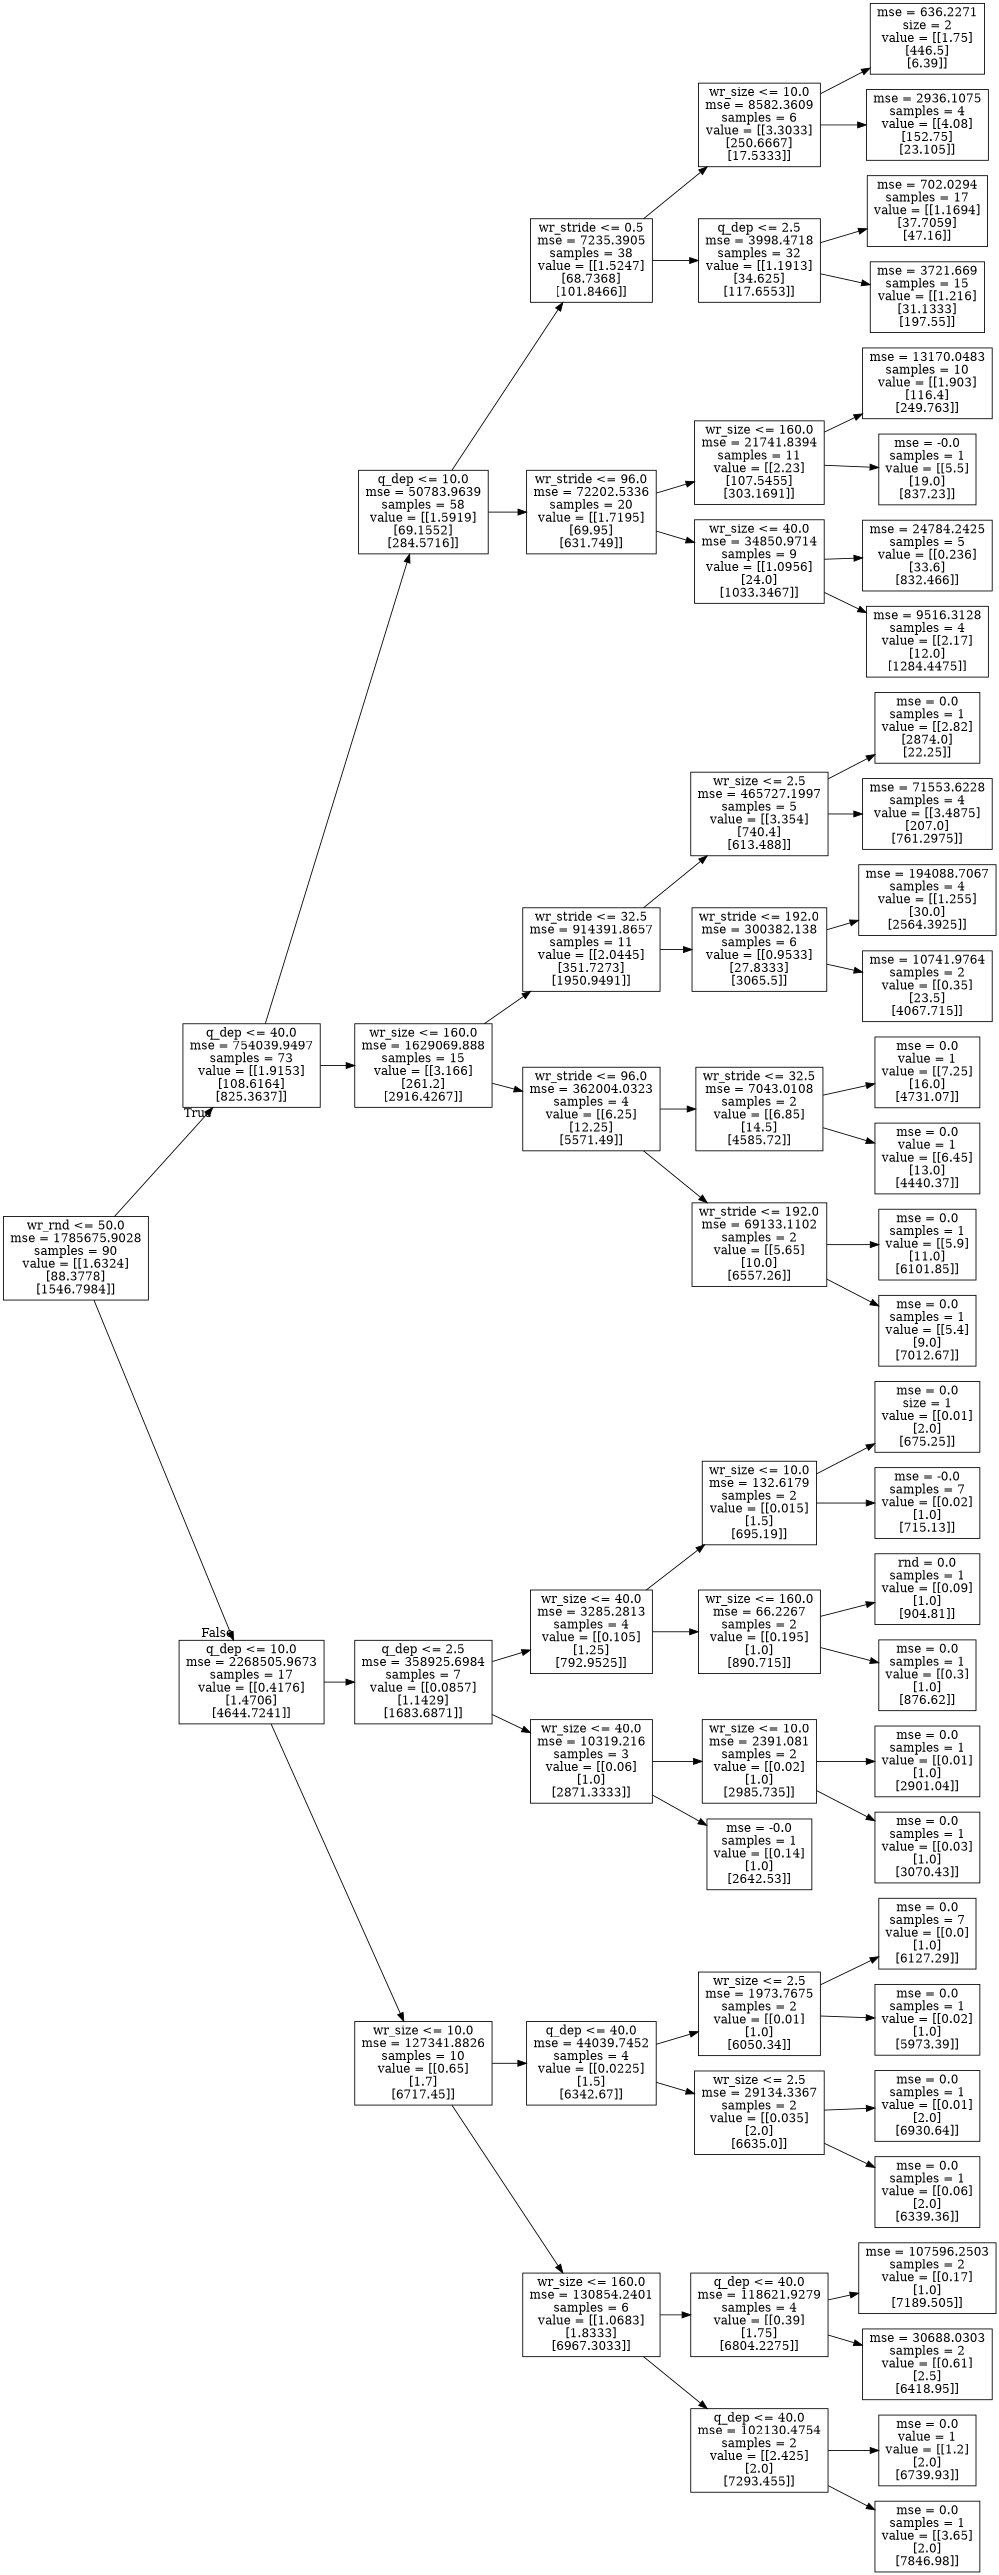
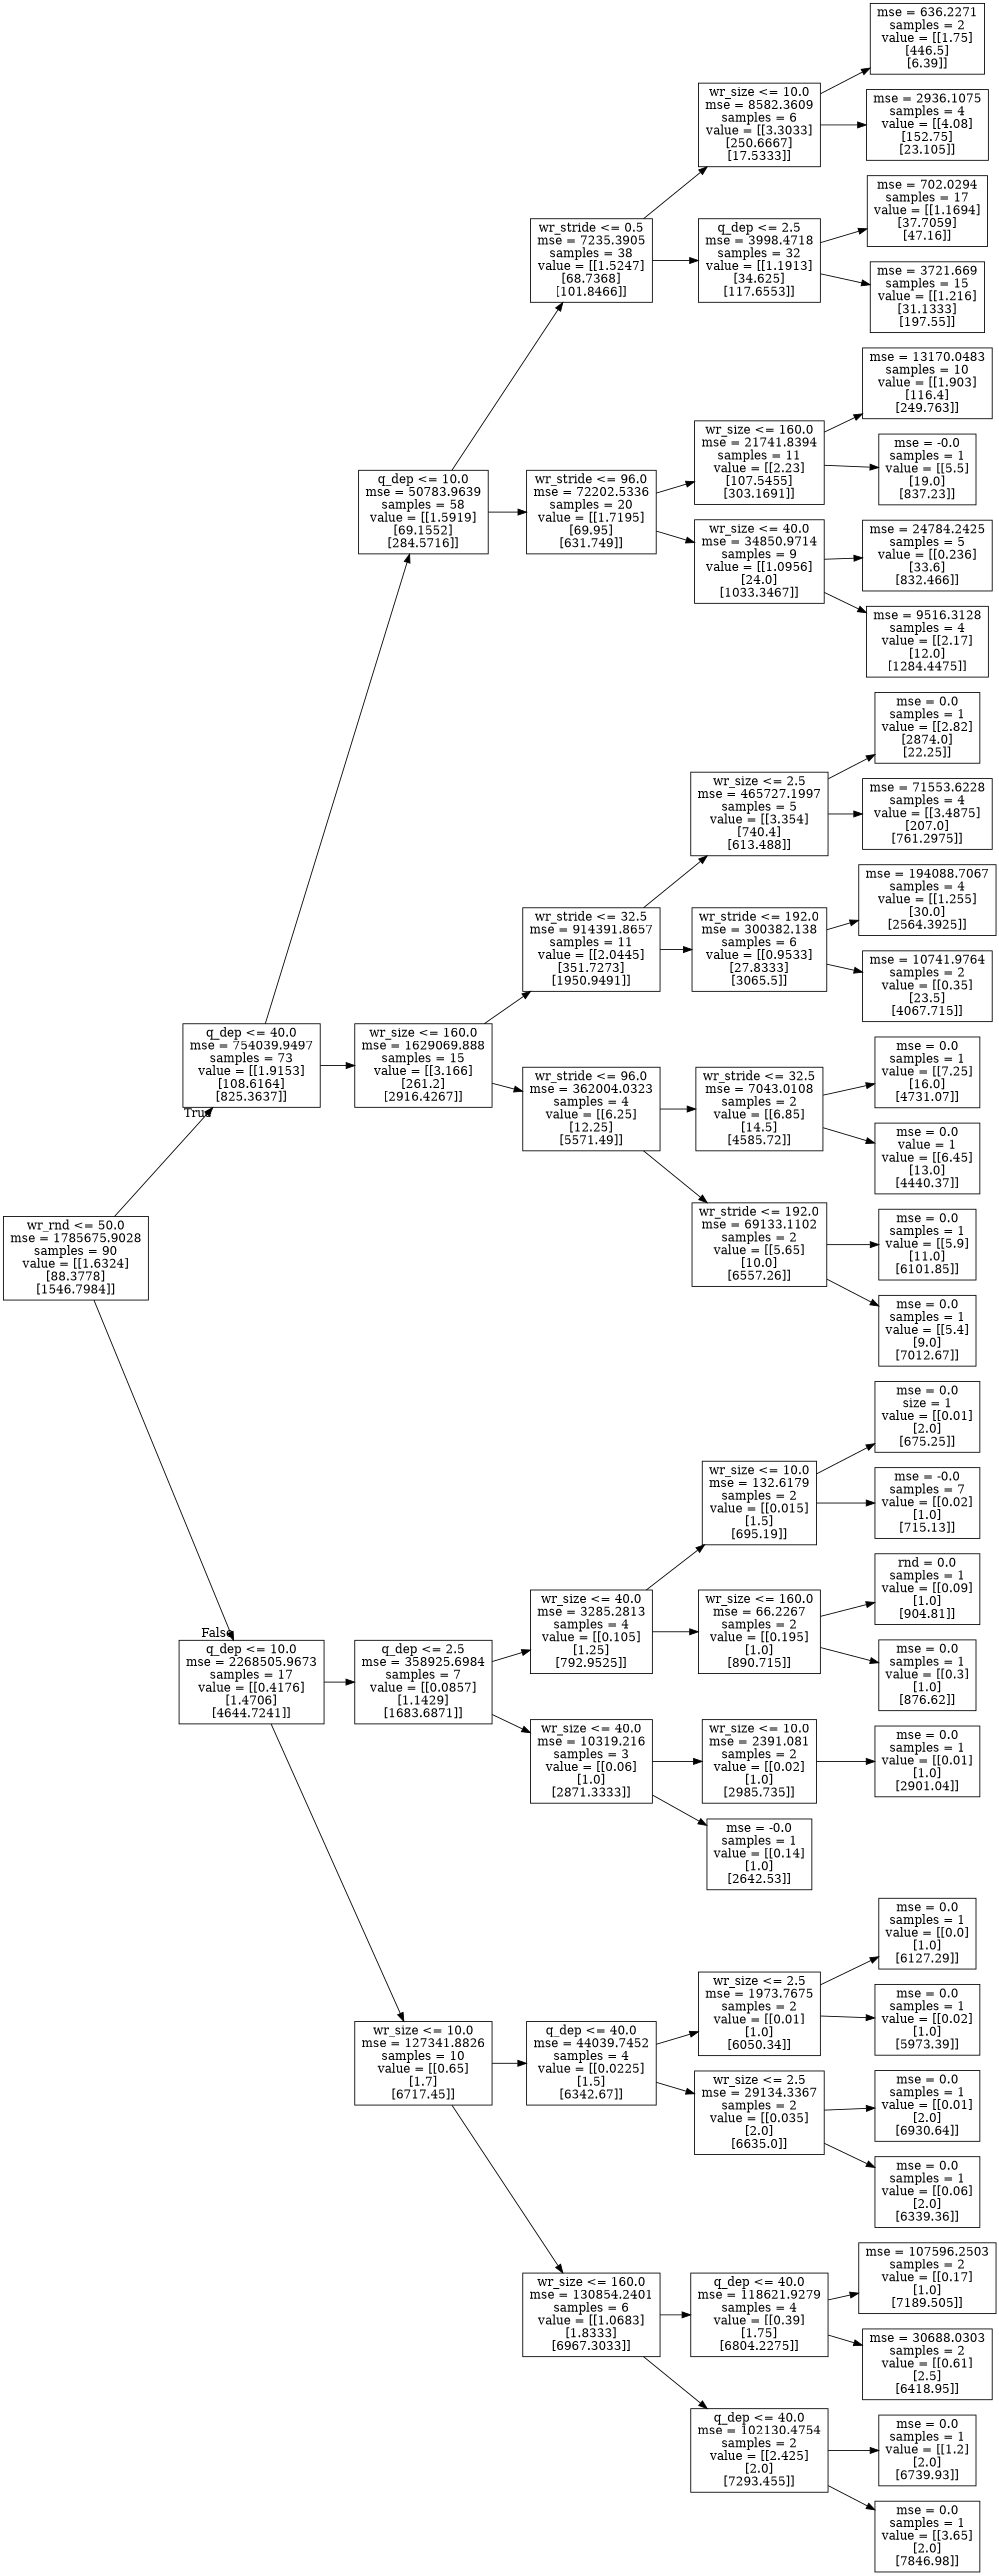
node "mse = 636.2271 size = 2 value = [[1.75] [446.5] [6.39]]": label "mse = 636.2271 size = 2 value = [[1.75] [446.5] [6.39]]" -> "mse = 636.2271 samples = 2 value = [[1.75] [446.5] [6.39]]"
node "mse = 0.0 value = 1 value = [[7.25] [16.0] [4731.07]]": label "mse = 0.0 value = 1 value = [[7.25] [16.0] [4731.07]]" -> "mse = 0.0 samples = 1 value = [[7.25] [16.0] [4731.07]]"
node "mse = 0.0 samples = 1 value = [[0.03] [1.0] [3070.43]]": removed
node "mse = 0.0 samples = 7 value = [[0.0] [1.0] [6127.29]]": label "mse = 0.0 samples = 7 value = [[0.0] [1.0] [6127.29]]" -> "mse = 0.0 samples = 1 value = [[0.0] [1.0] [6127.29]]"
node "mse = 0.0 value = 1 value = [[1.2] [2.0] [6739.93]]": label "mse = 0.0 value = 1 value = [[1.2] [2.0] [6739.93]]" -> "mse = 0.0 samples = 1 value = [[1.2] [2.0] [6739.93]]"
